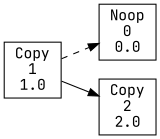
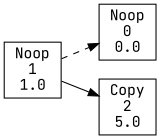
node "Copy 1 1.0": label "Copy 1 1.0" -> "Noop 1 1.0"
node "Copy 2 2.0": label "Copy 2 2.0" -> "Copy 2 5.0"
